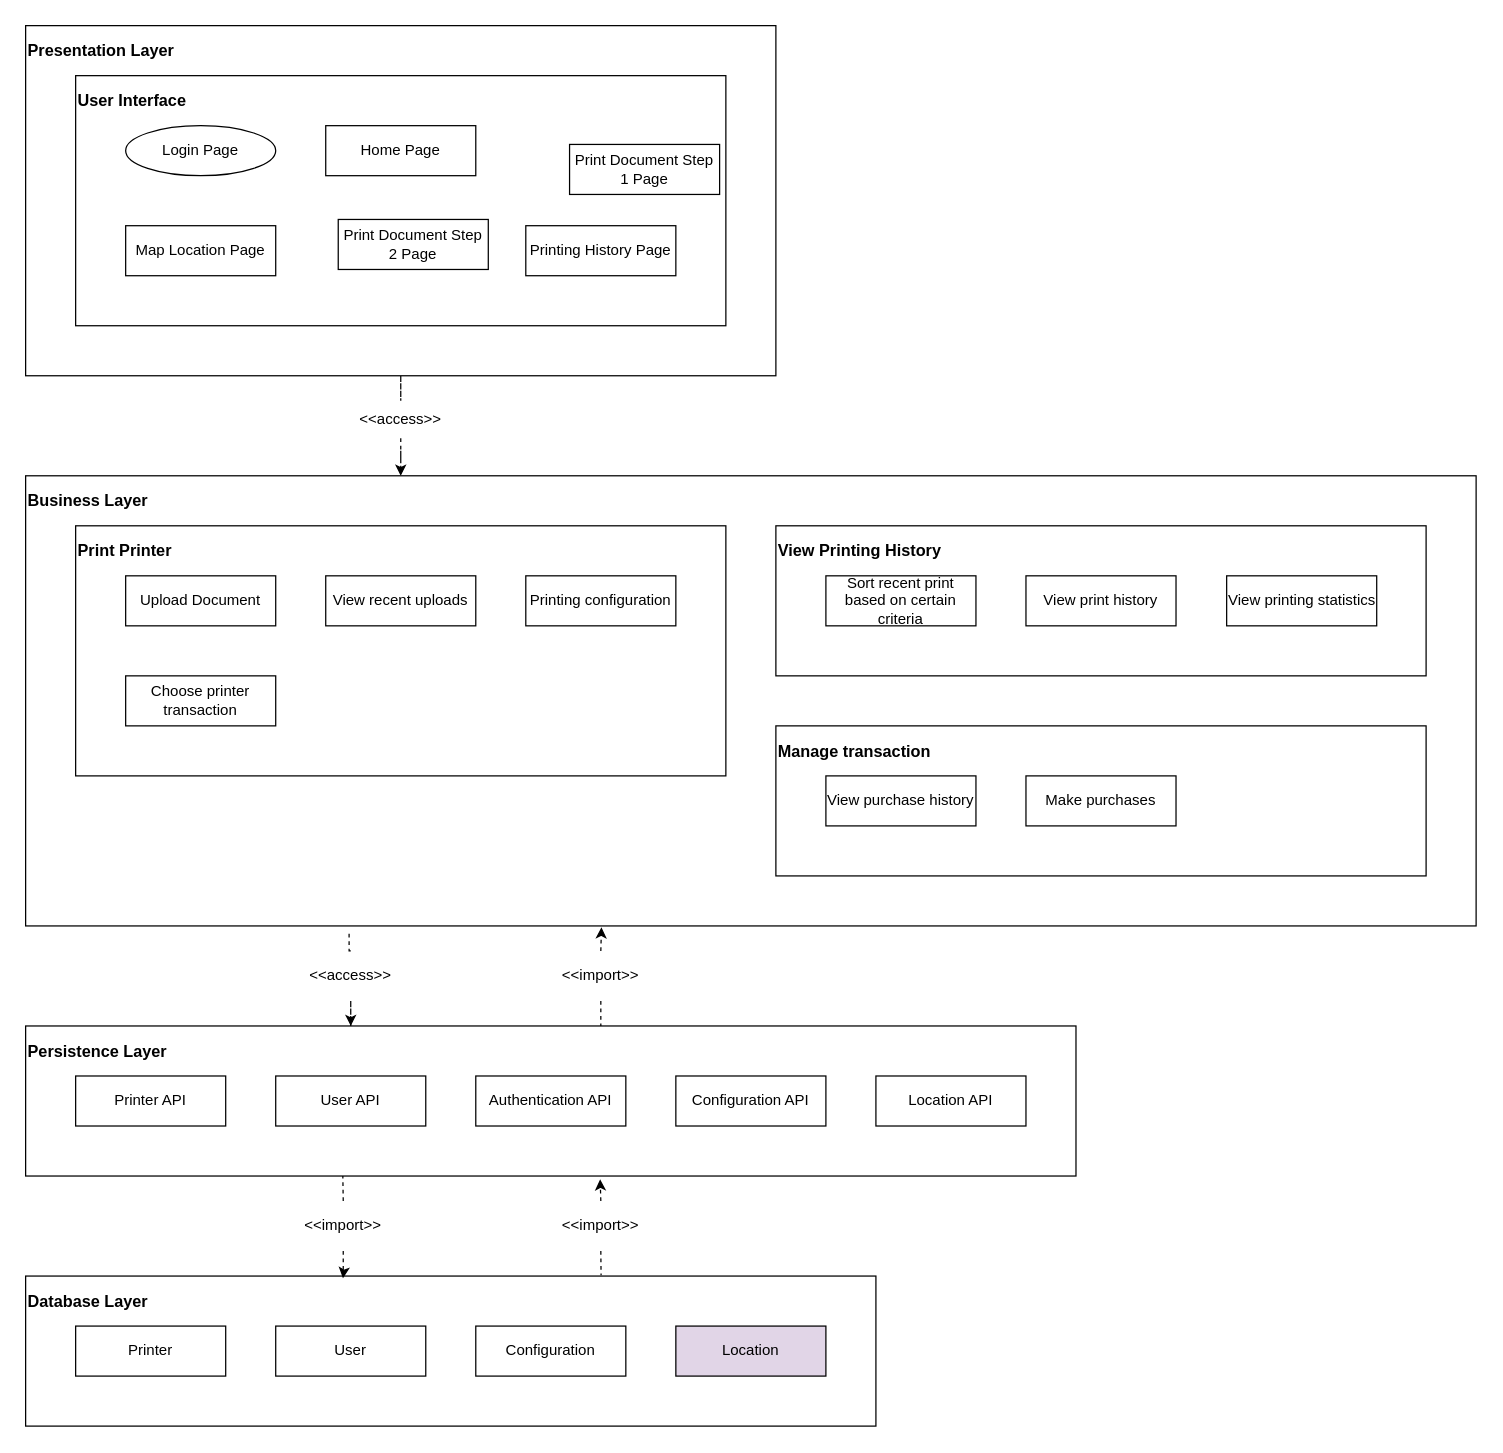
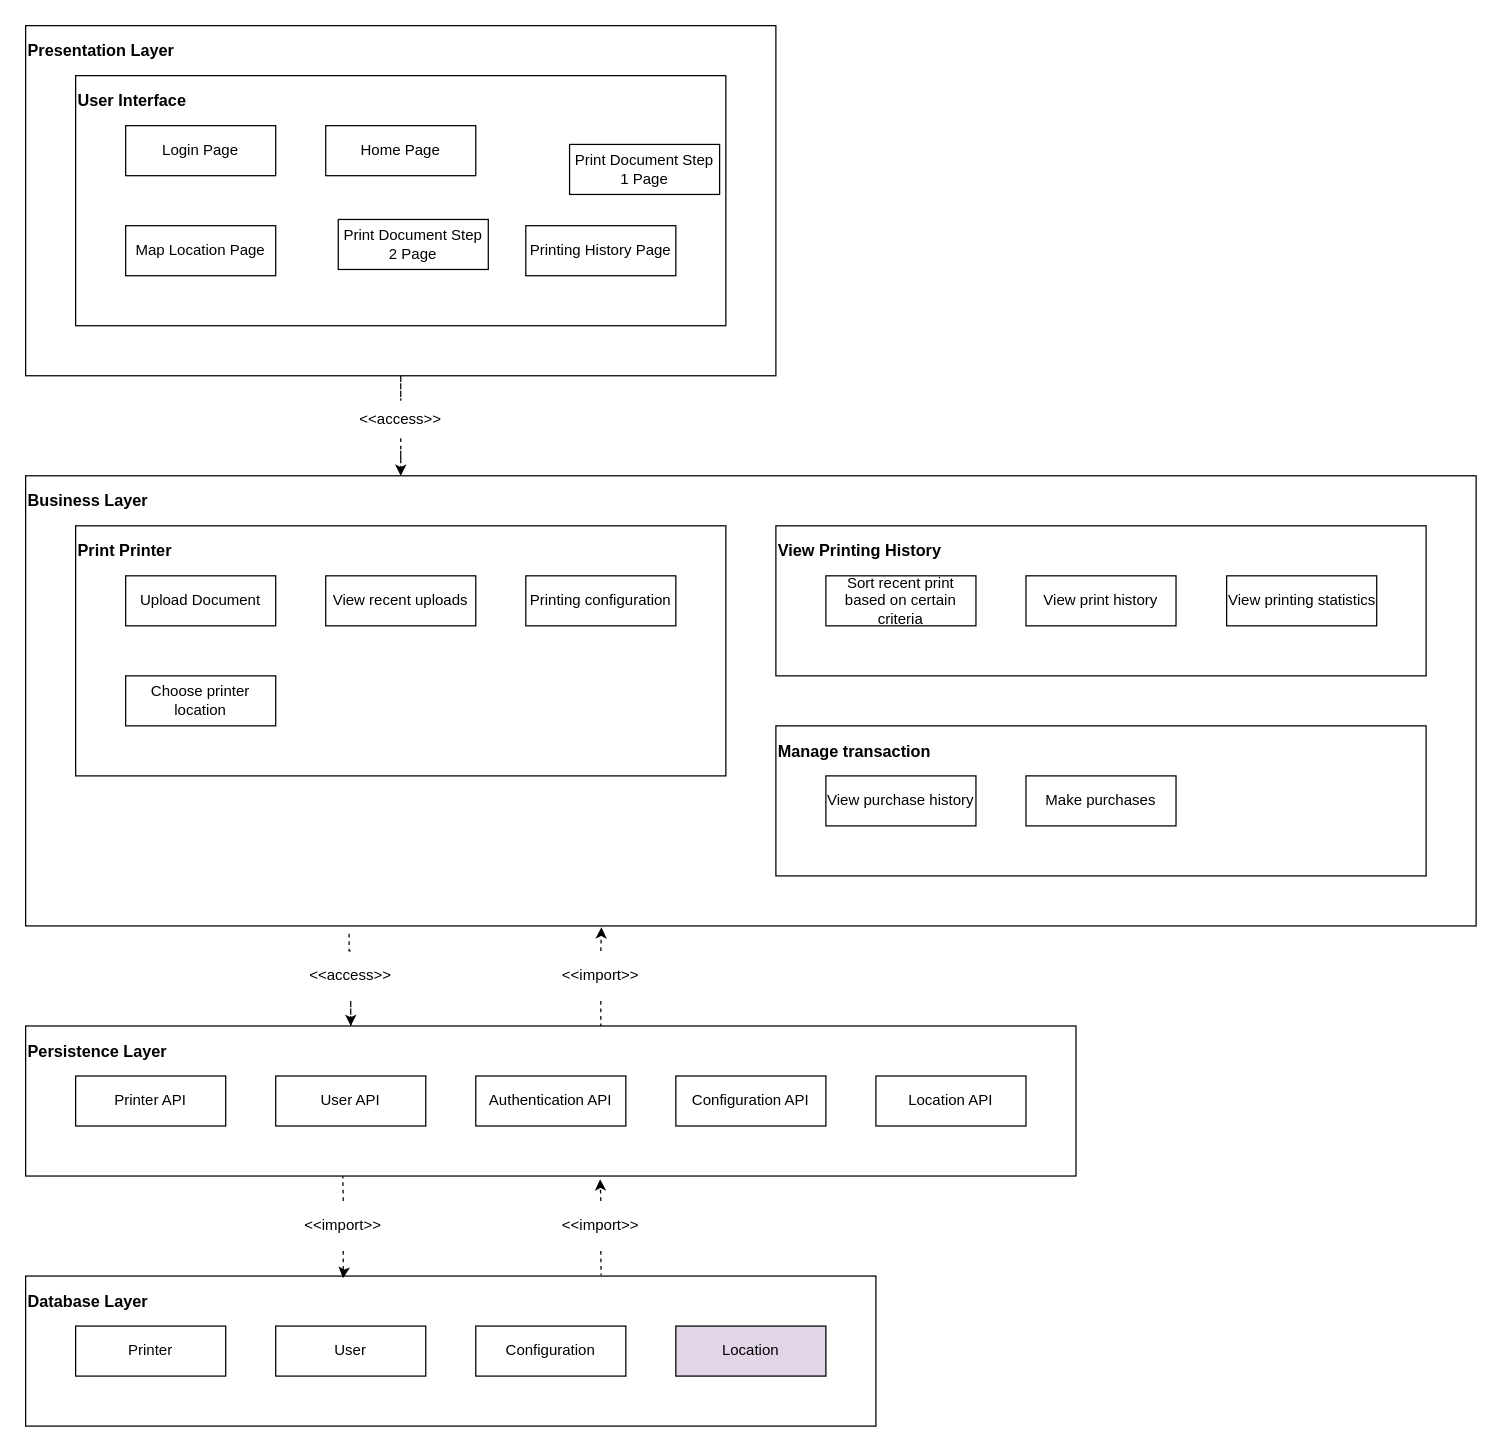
node "Login Page": shape ellipse -> rectangle
node "Choose printer transaction": label "Choose printer transaction" -> "Choose printer location"
